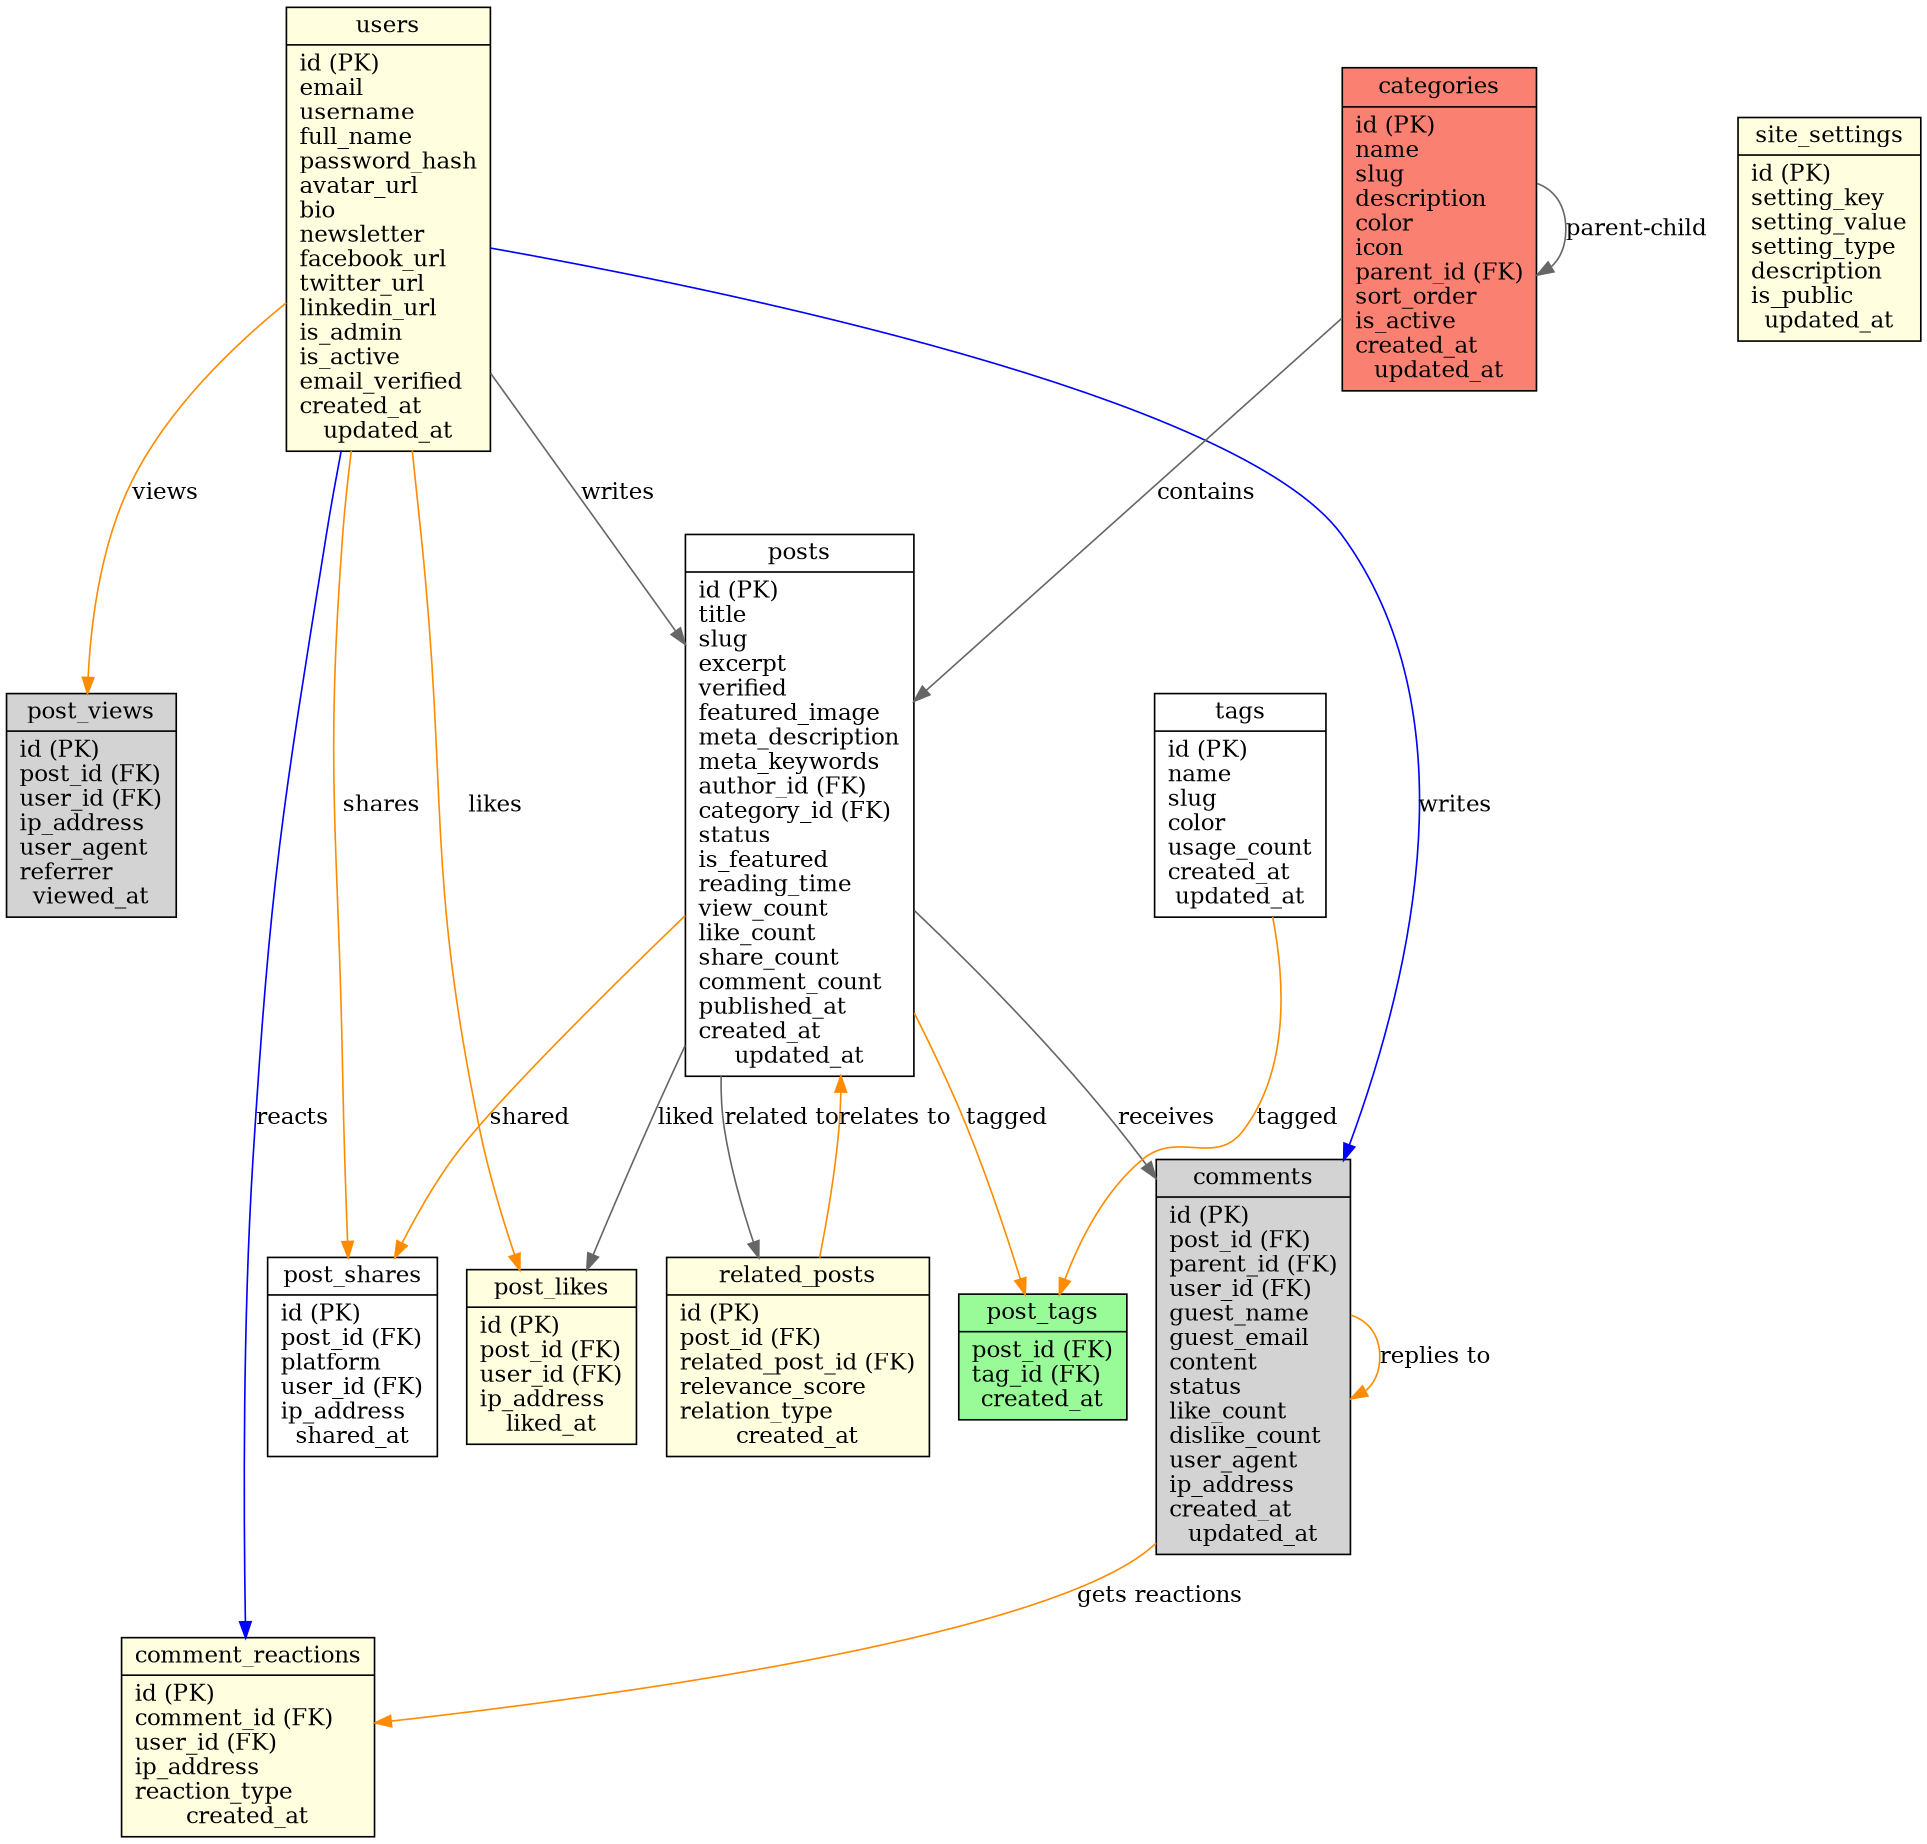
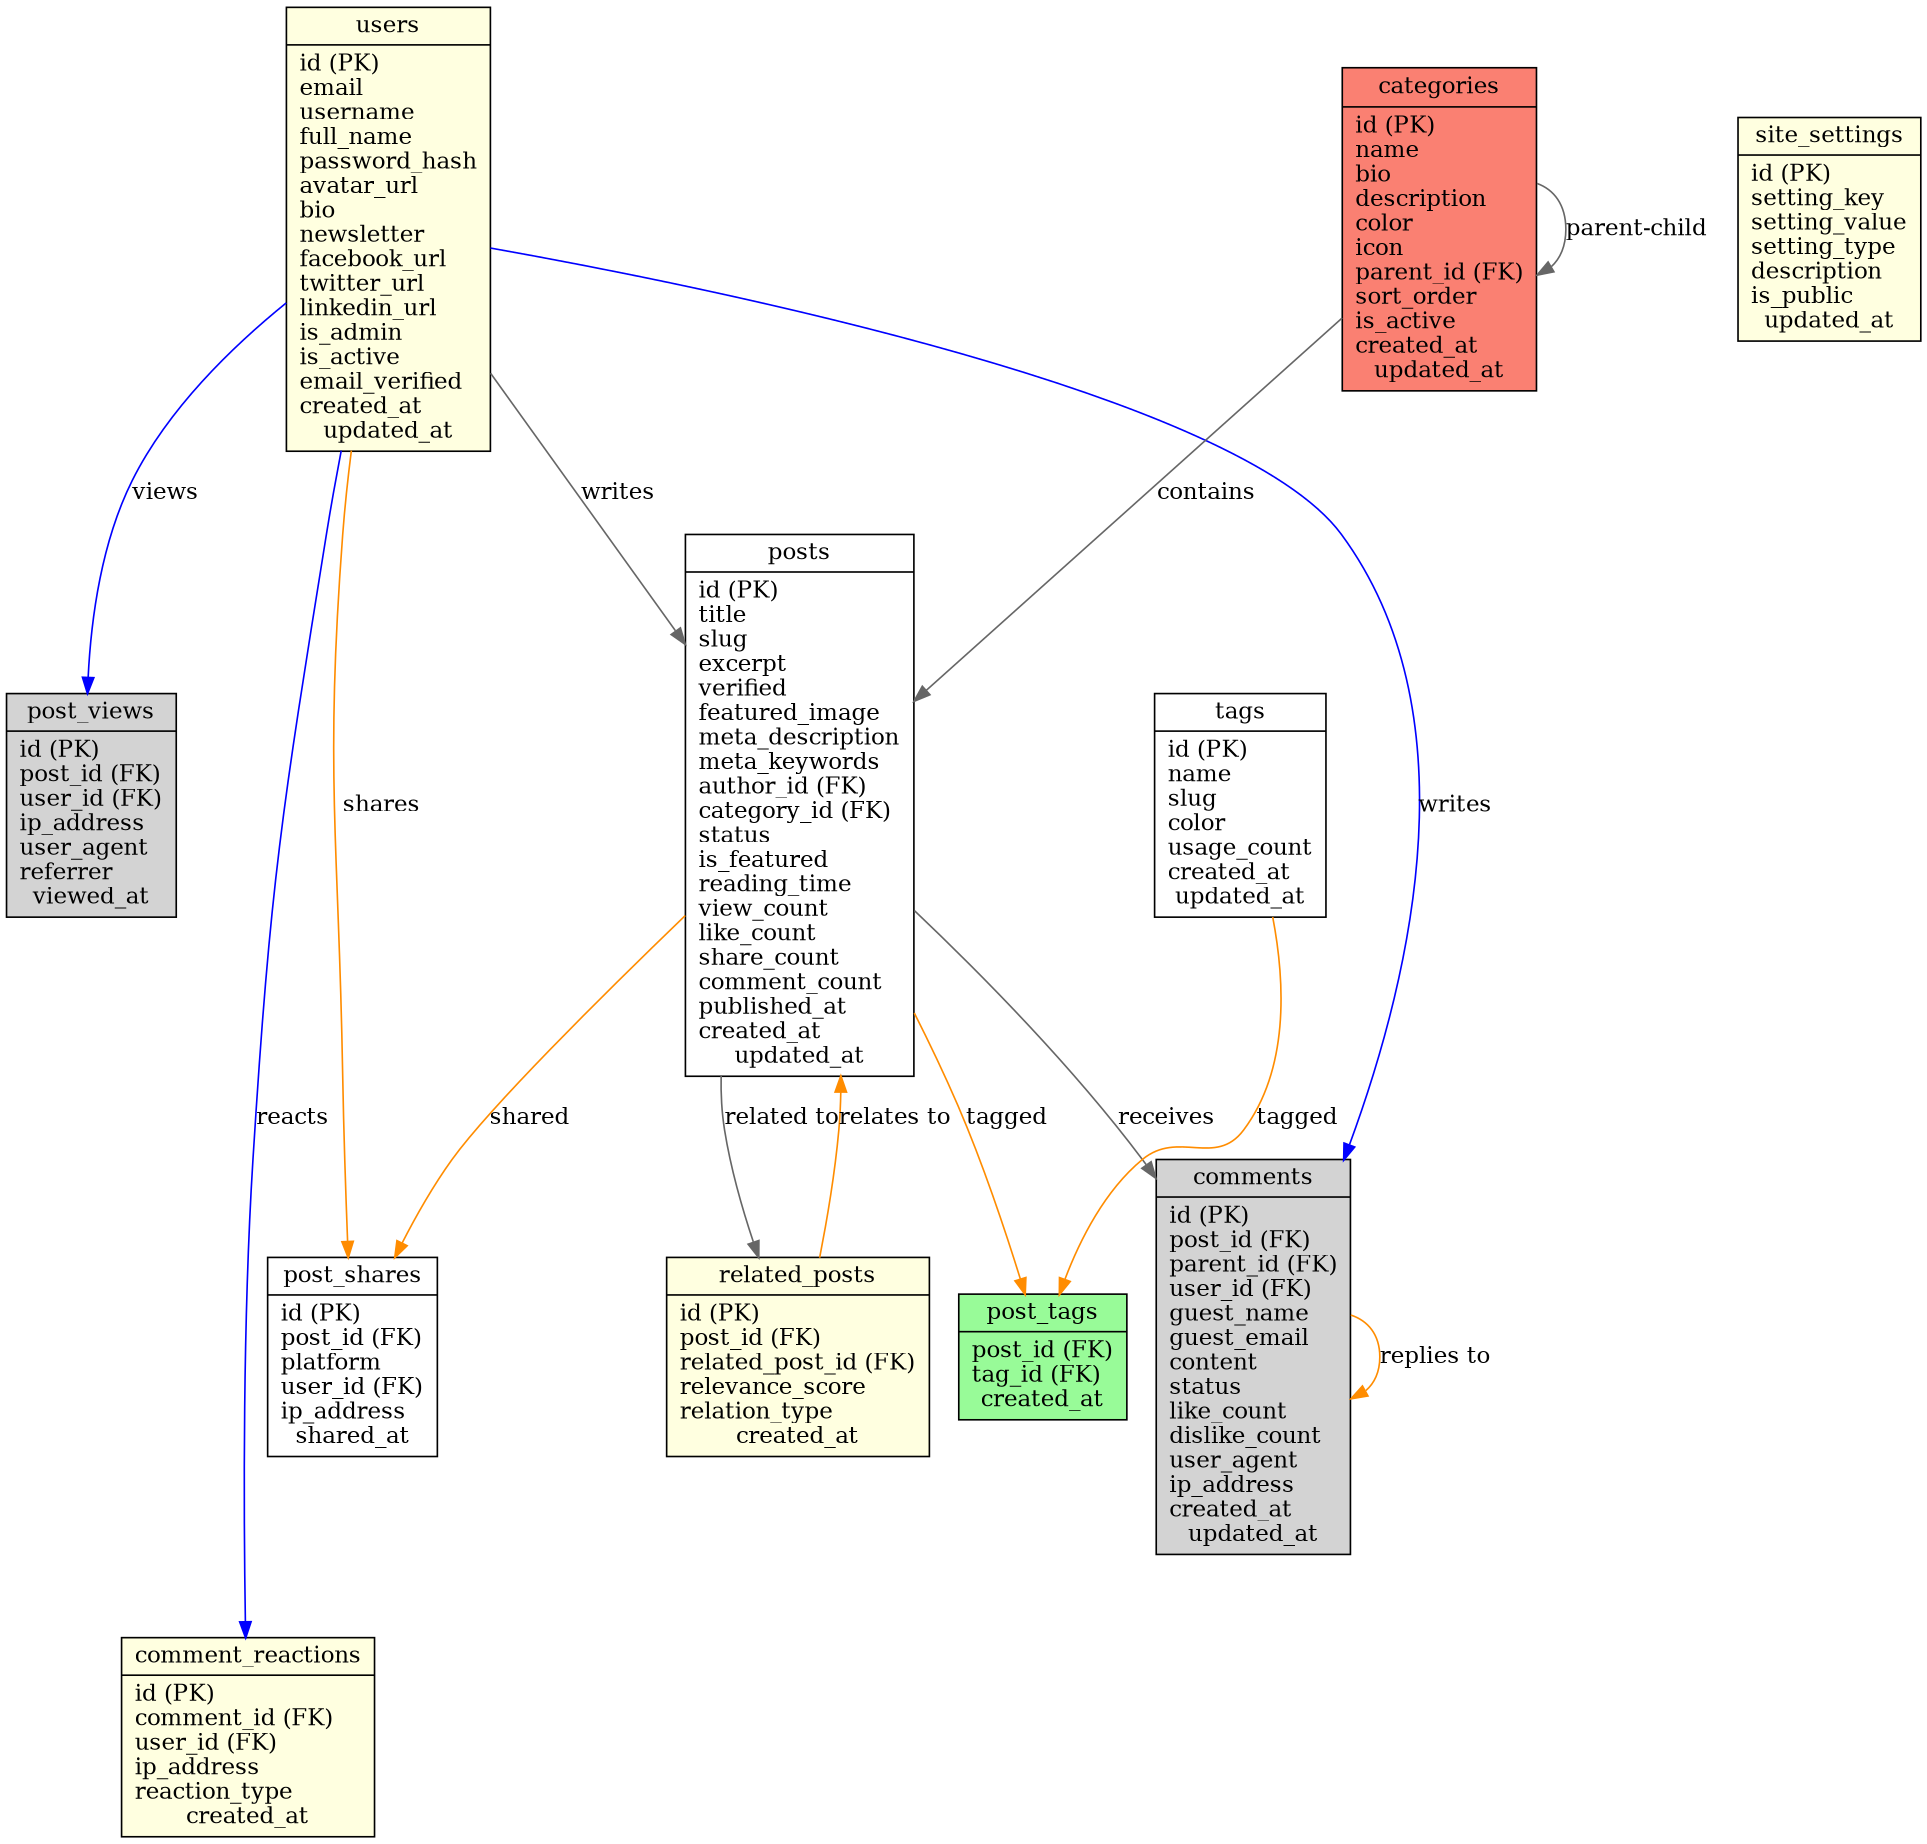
node "categories": text "slug" -> "bio"
edge "users" -> "post_views": color darkorange -> blue
node "post_likes": removed
edge "comments" -> "comment_reactions": removed, label "gets reactions"
